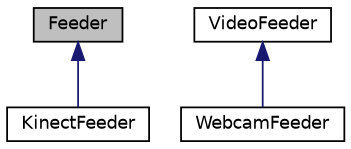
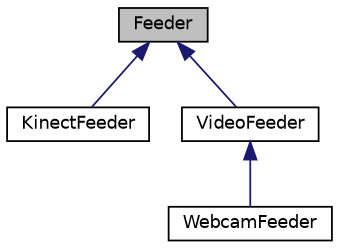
edge "VideoFeeder" -> "Feeder": added
